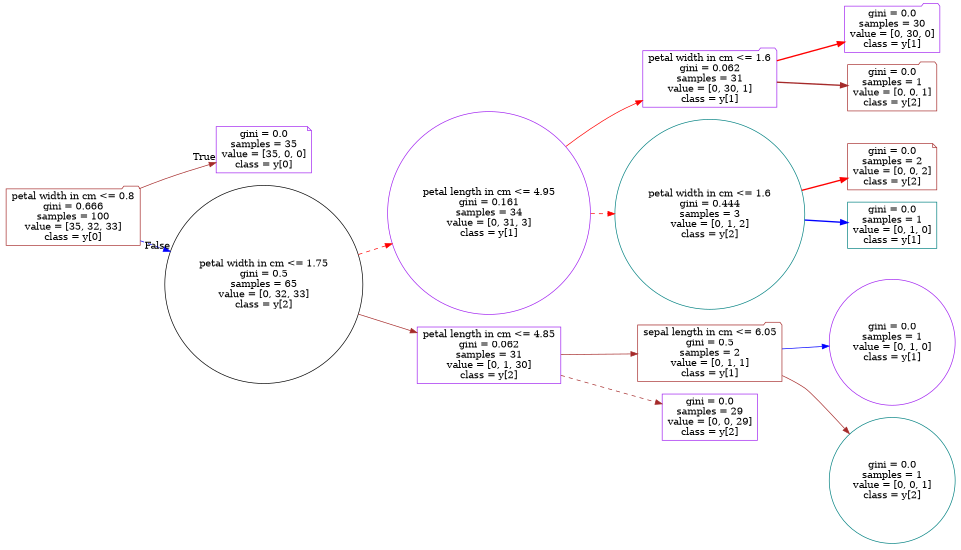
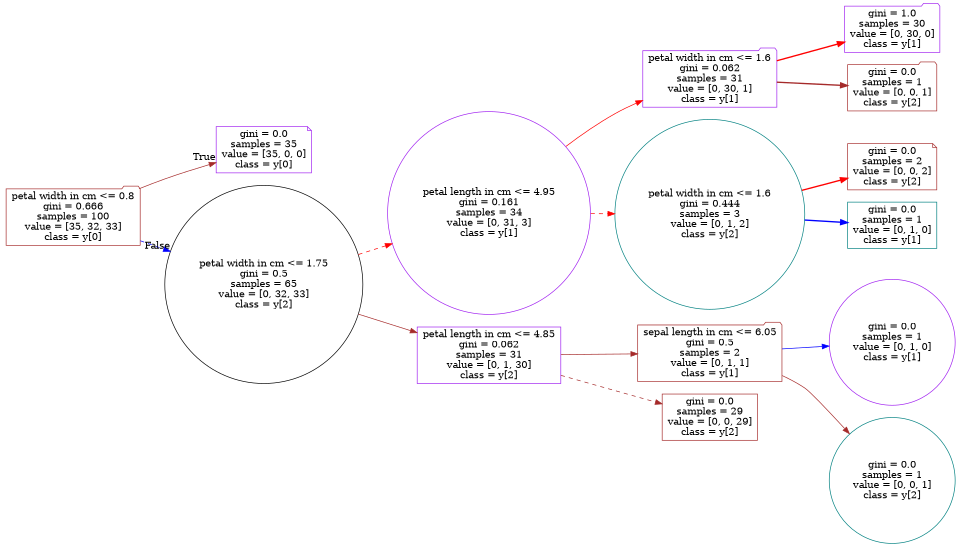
node "gini = 0.0 samples = 30 value = [0, 30, 0] class = y[1]": label "gini = 0.0 samples = 30 value = [0, 30, 0] class = y[1]" -> "gini = 1.0 samples = 30 value = [0, 30, 0] class = y[1]"
node "gini = 0.0 samples = 29 value = [0, 0, 29] class = y[2]": color purple -> brown
